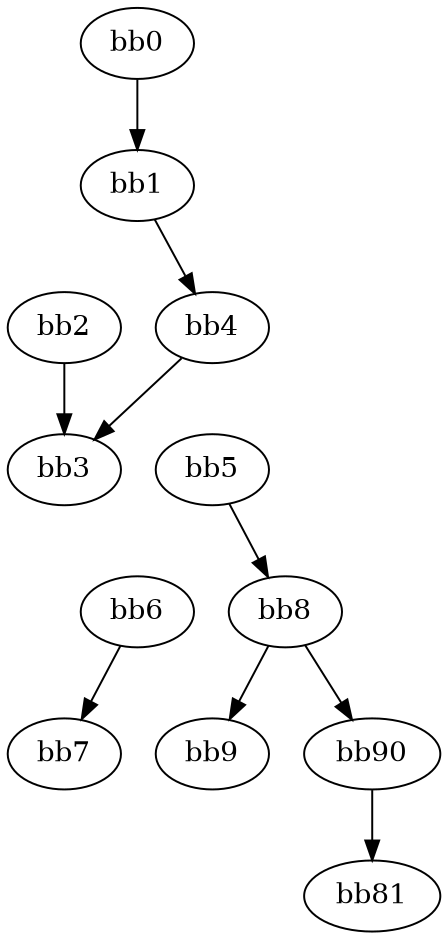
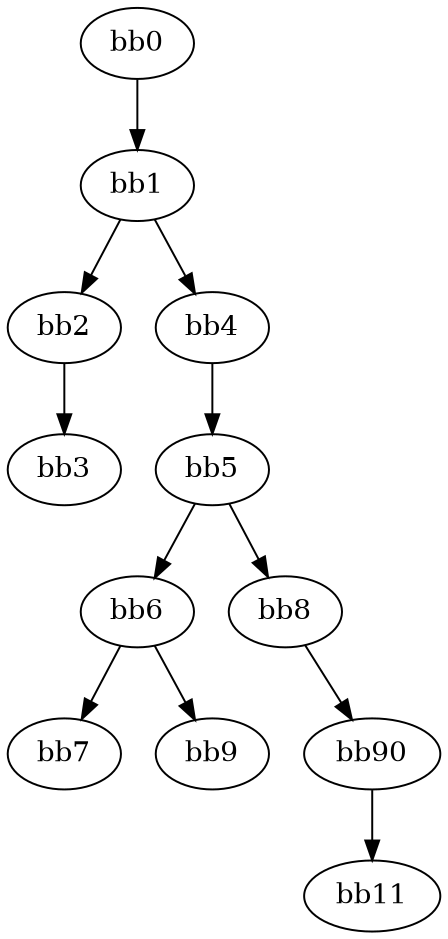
edge "bb1" -> "bb2": added
edge "bb4" -> "bb3": now "bb4" -> "bb5"
edge "bb5" -> "bb6": added
edge "bb8" -> "bb9": now "bb6" -> "bb9"
node "bb81": label "bb81" -> "bb11"
